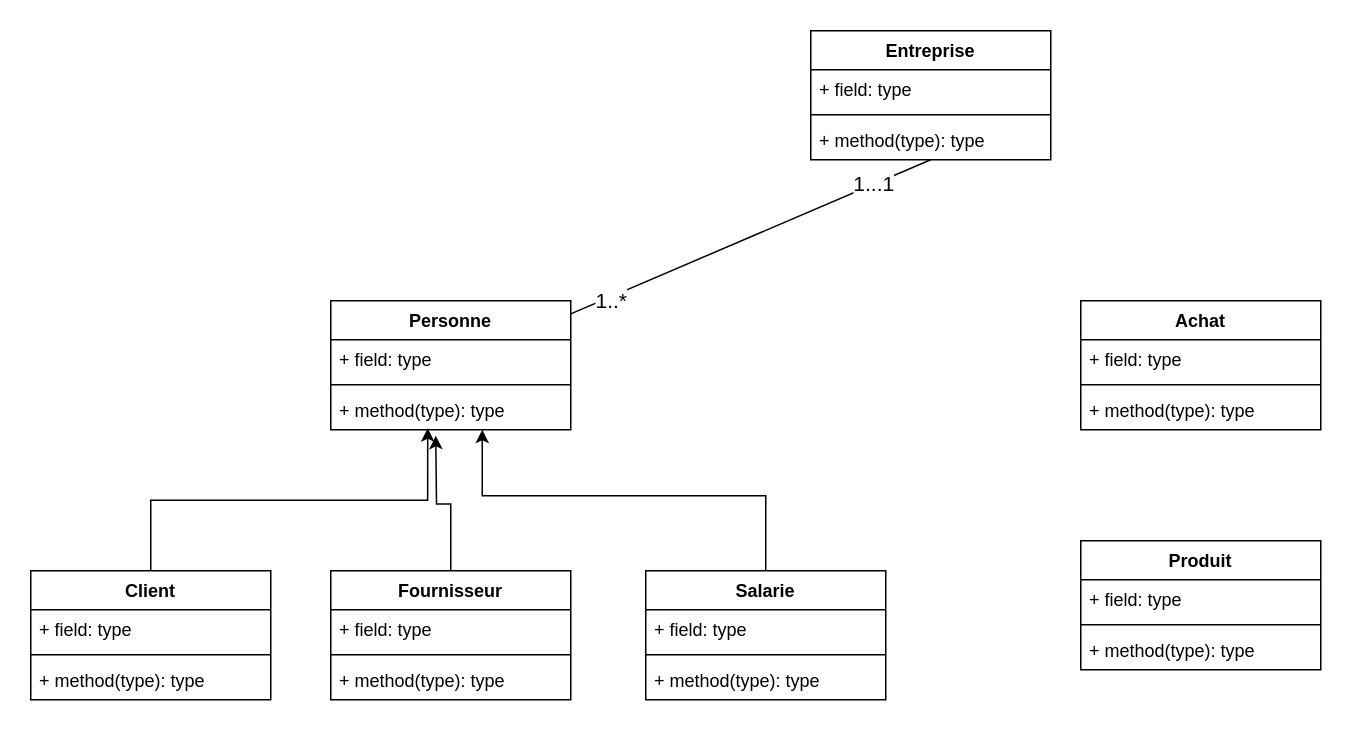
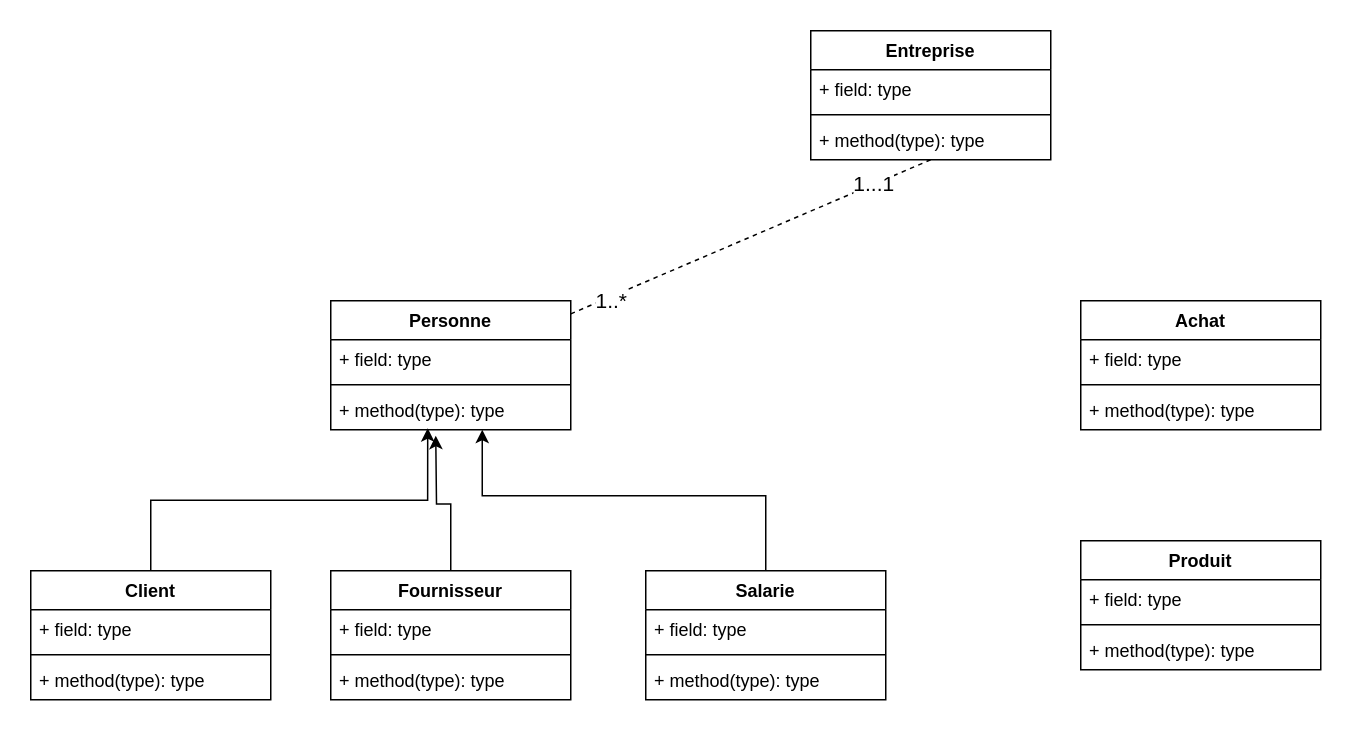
edge "Entreprise" -- "Personne": style solid -> dashed
